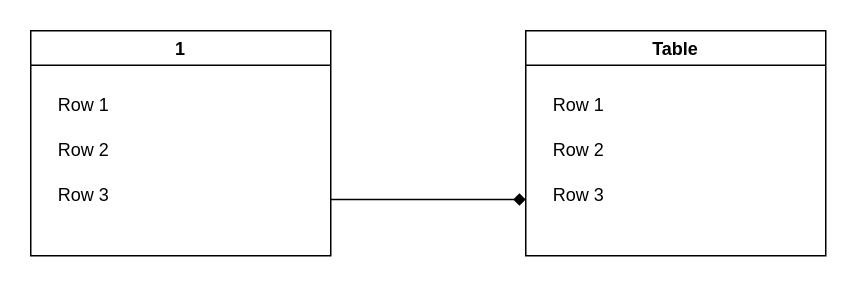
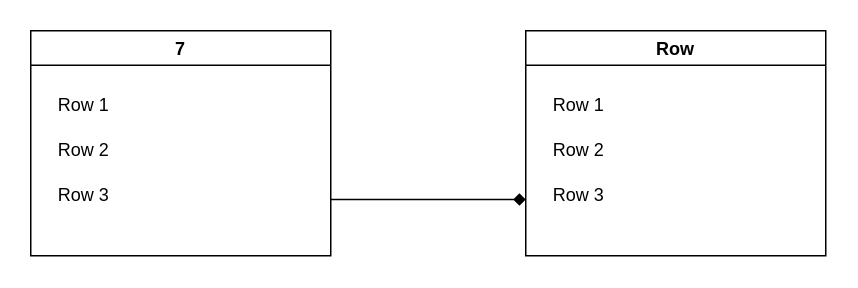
node "1": label "1" -> "7"
node "Table": label "Table" -> "Row"
